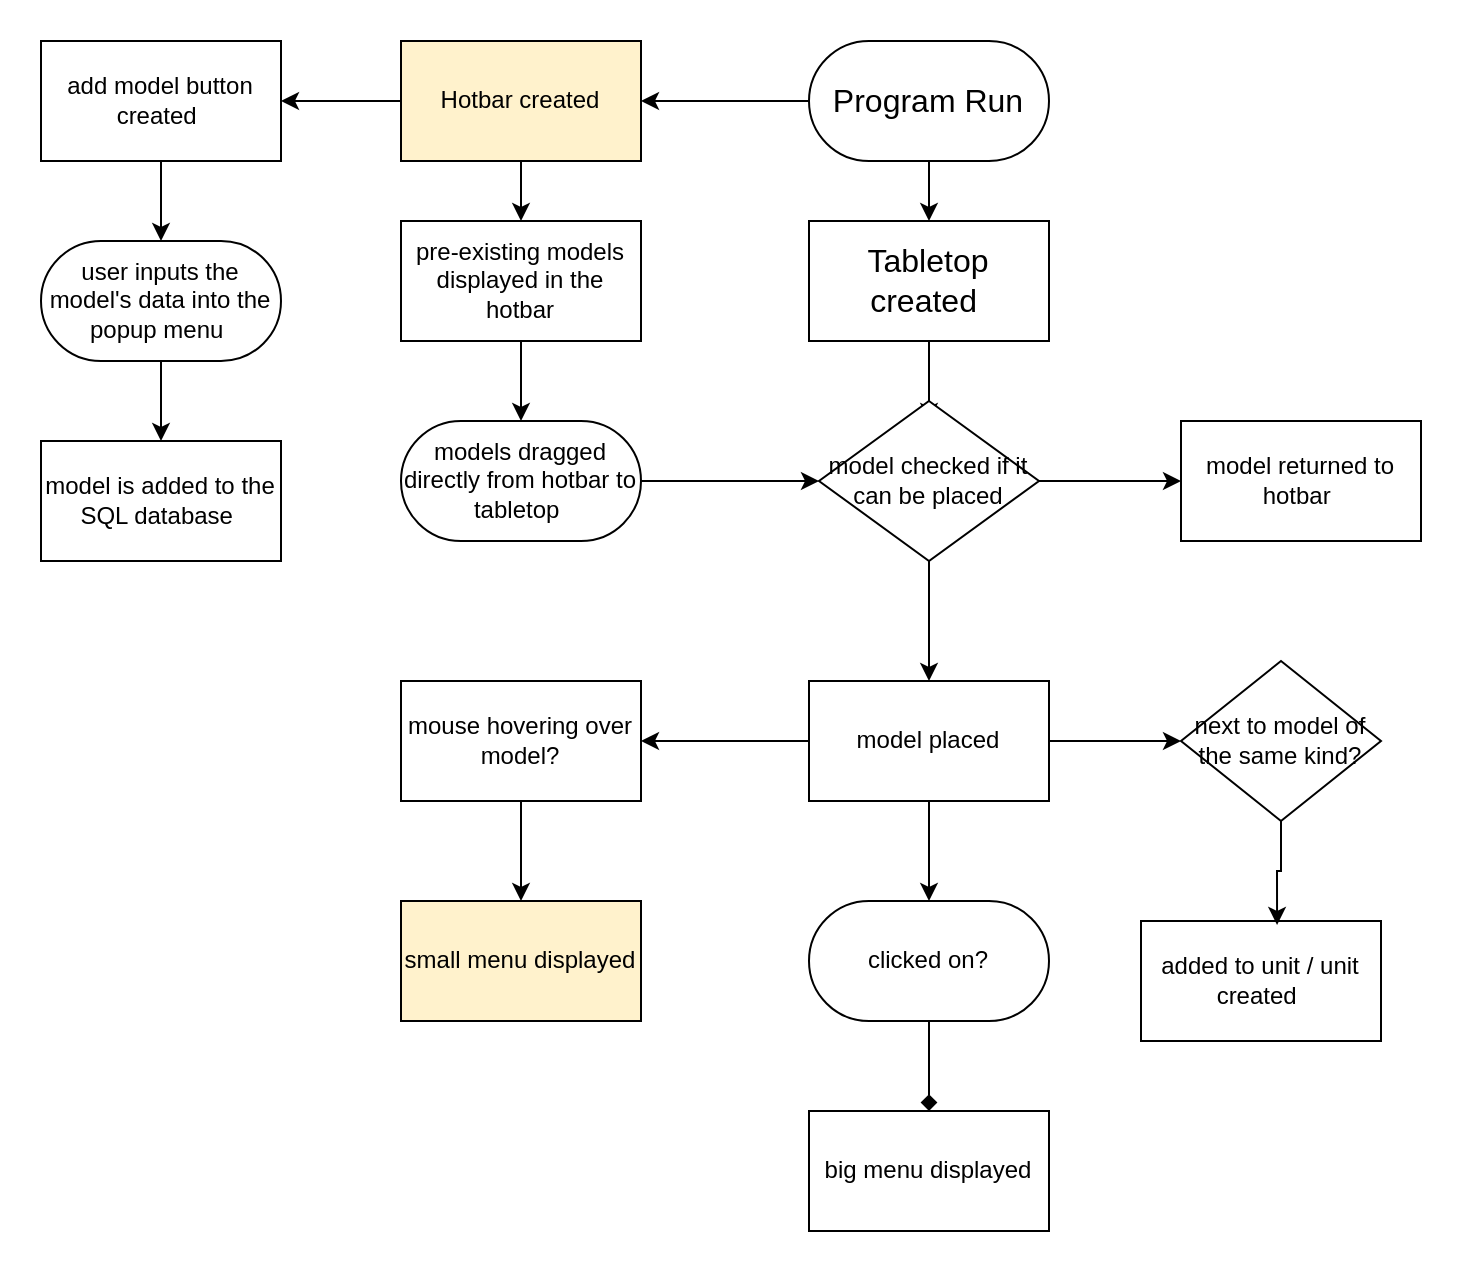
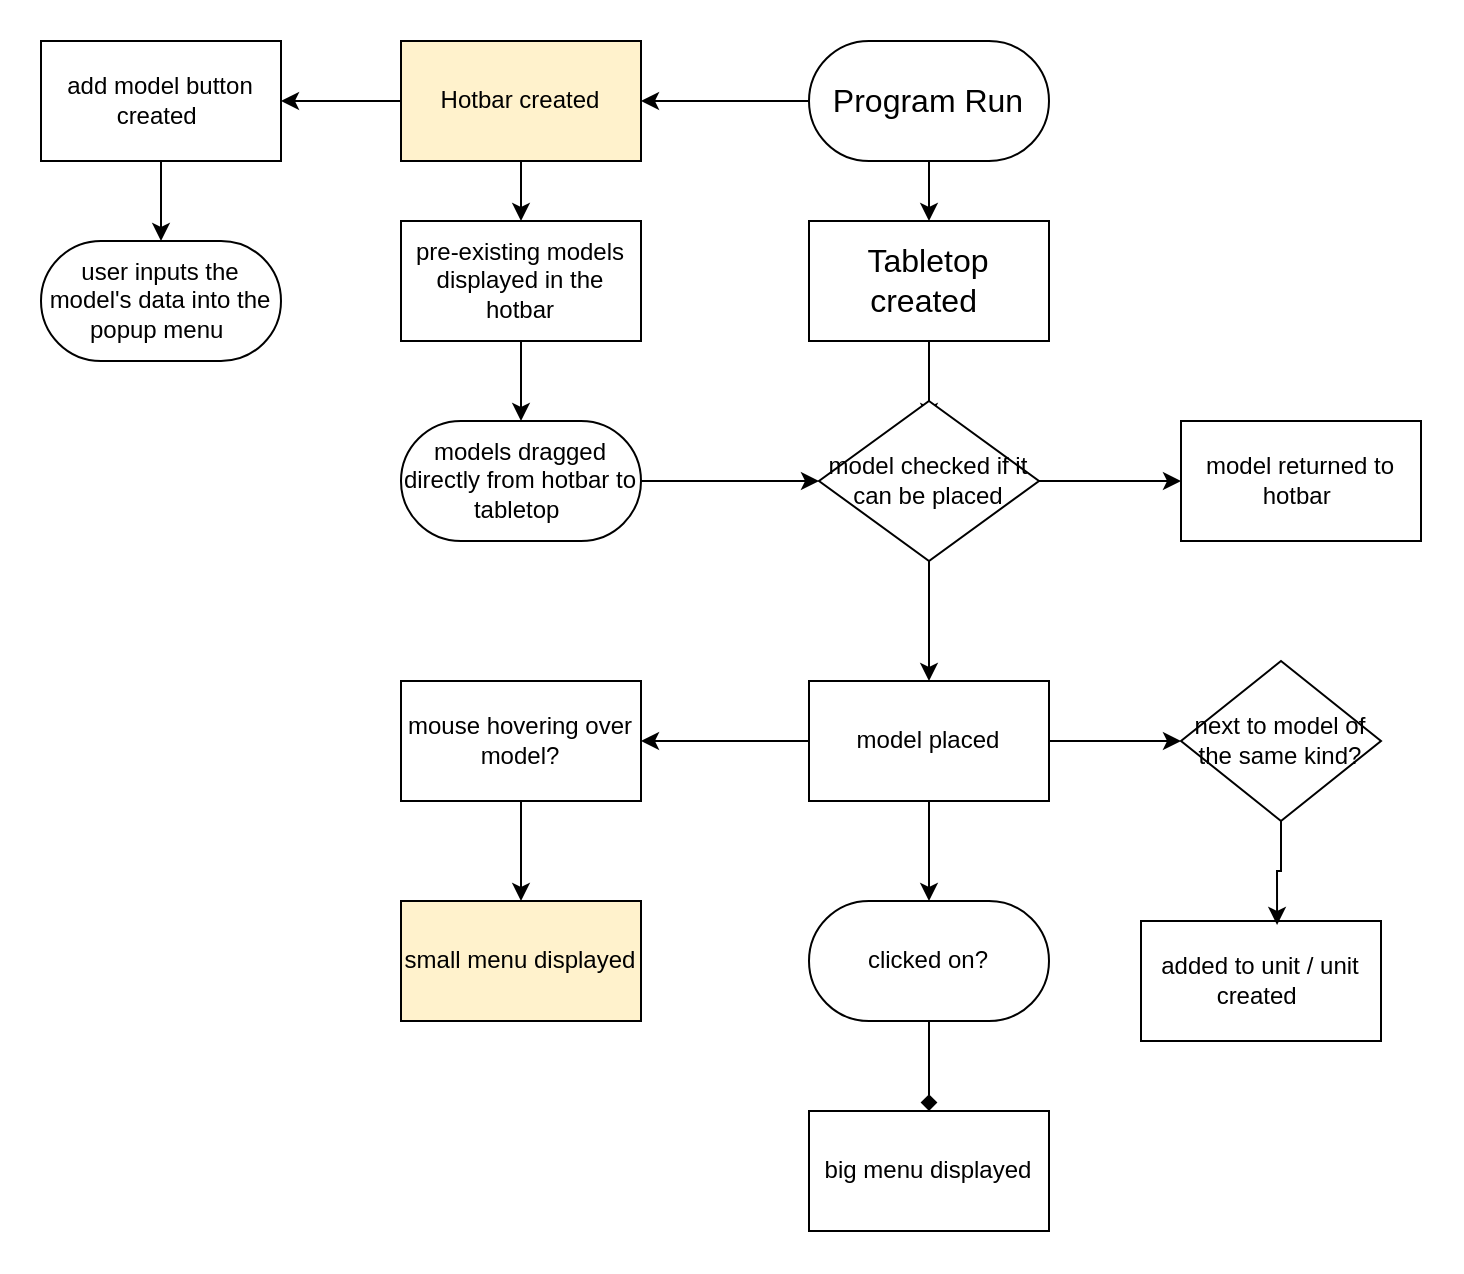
edge "user inputs the model's data into the popup menu" -> "model is added to the SQL database": removed
node "model is added to the SQL database": removed
